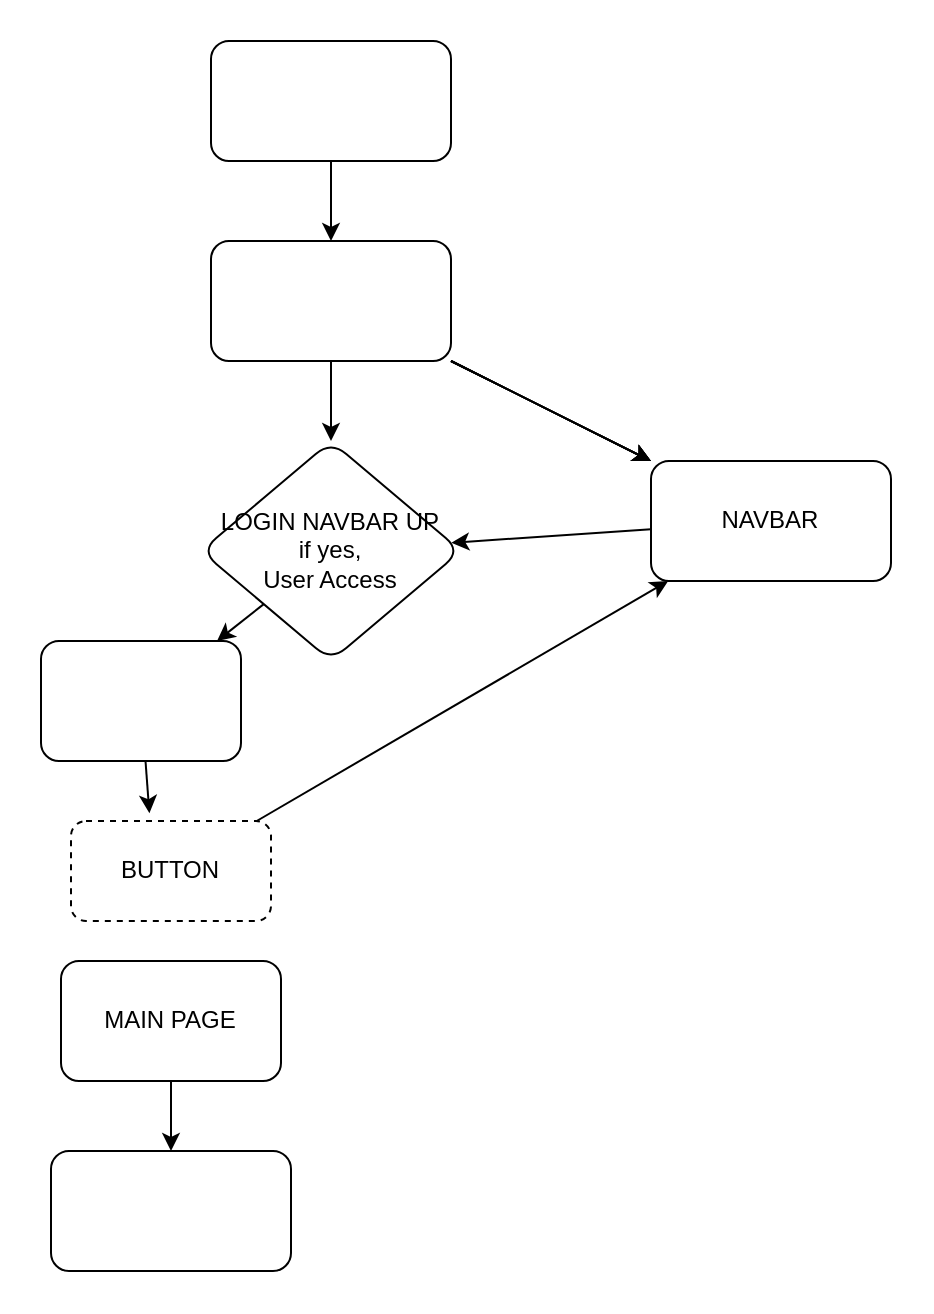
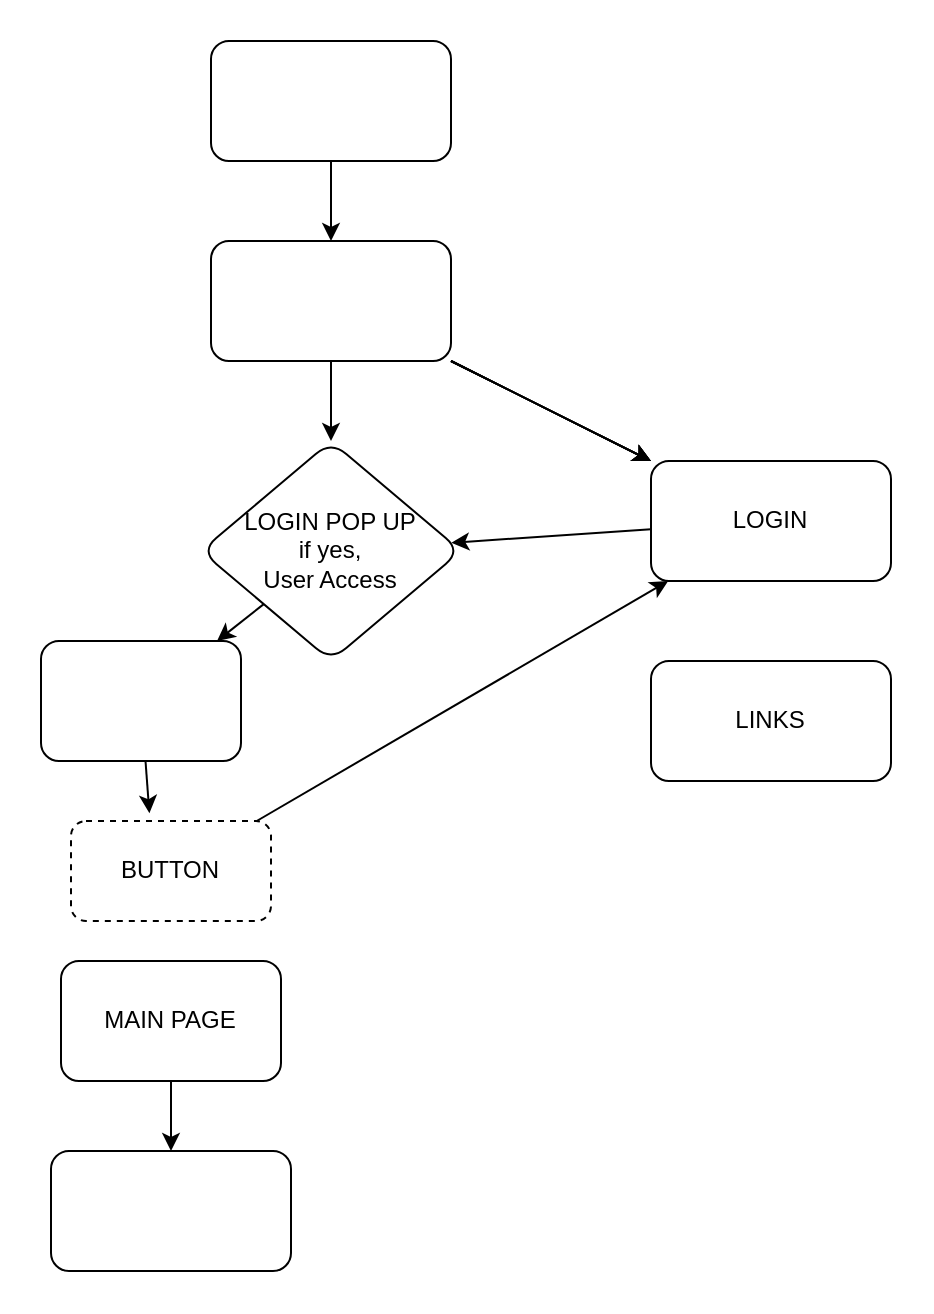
node "NAVBAR": label "NAVBAR" -> "LOGIN"
node "LOGIN NAVBAR UP if yes, User Access": label "LOGIN NAVBAR UP if yes, User Access" -> "LOGIN POP UP if yes, User Access"
node "LINKS": added
